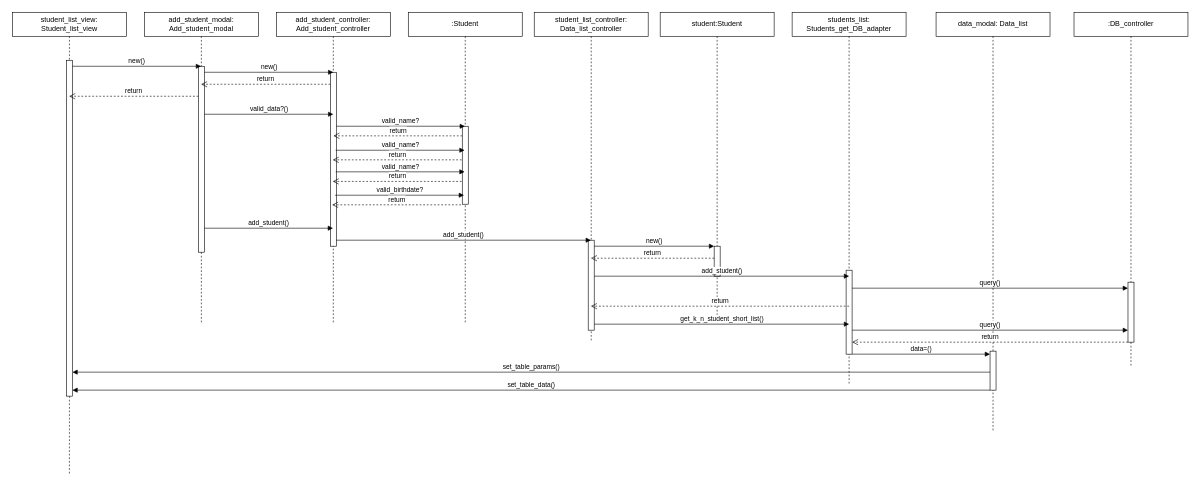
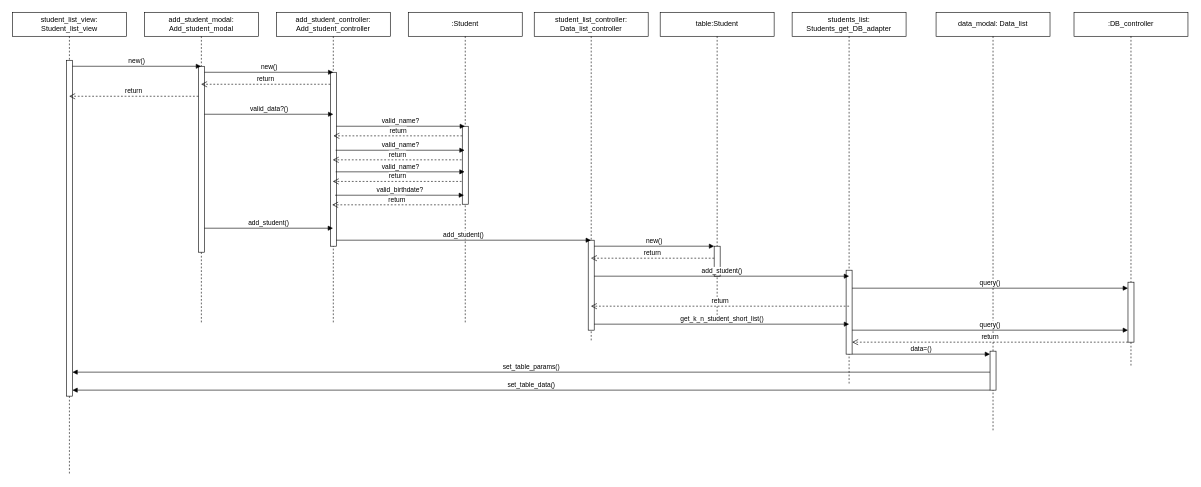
node "student:Student": label "student:Student" -> "table:Student"
